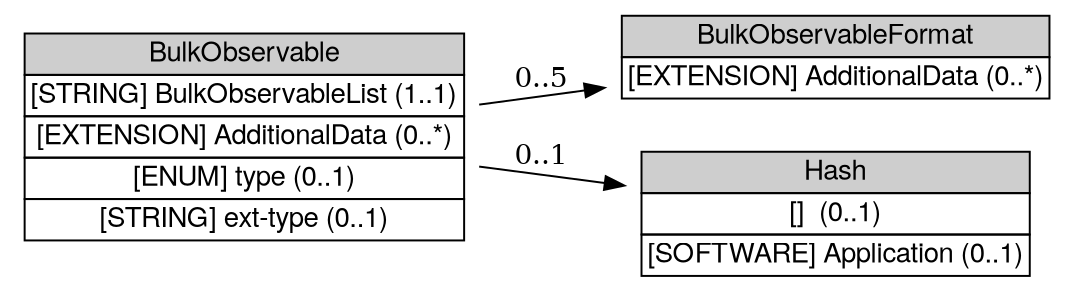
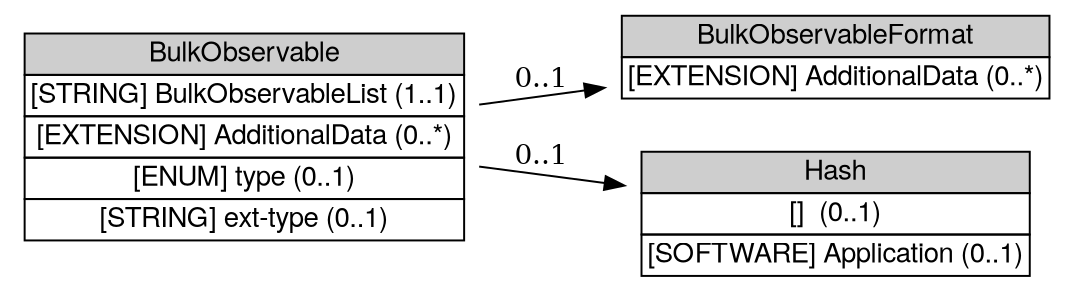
edge "BulkObservable" -> "BulkObservableFormat": label "0..5" -> "0..1"
